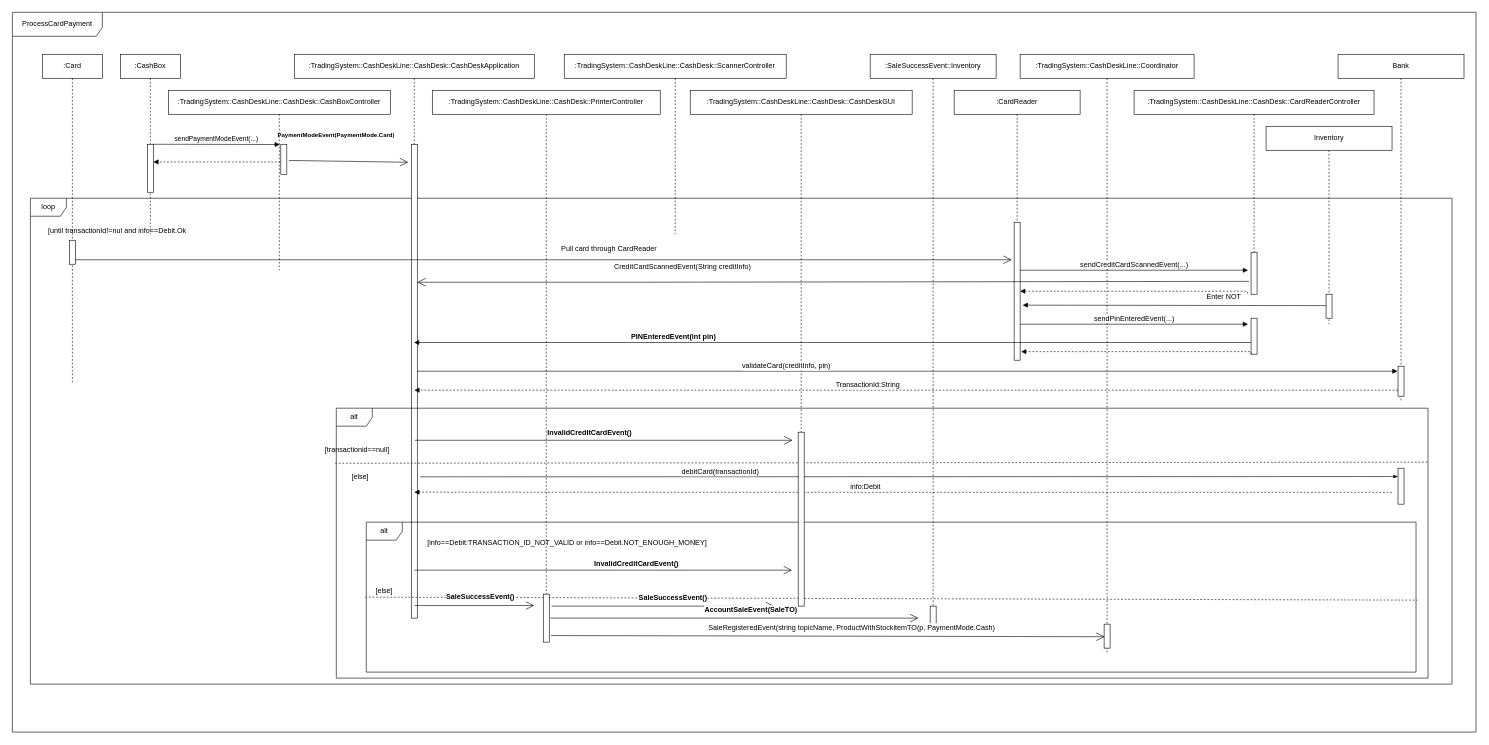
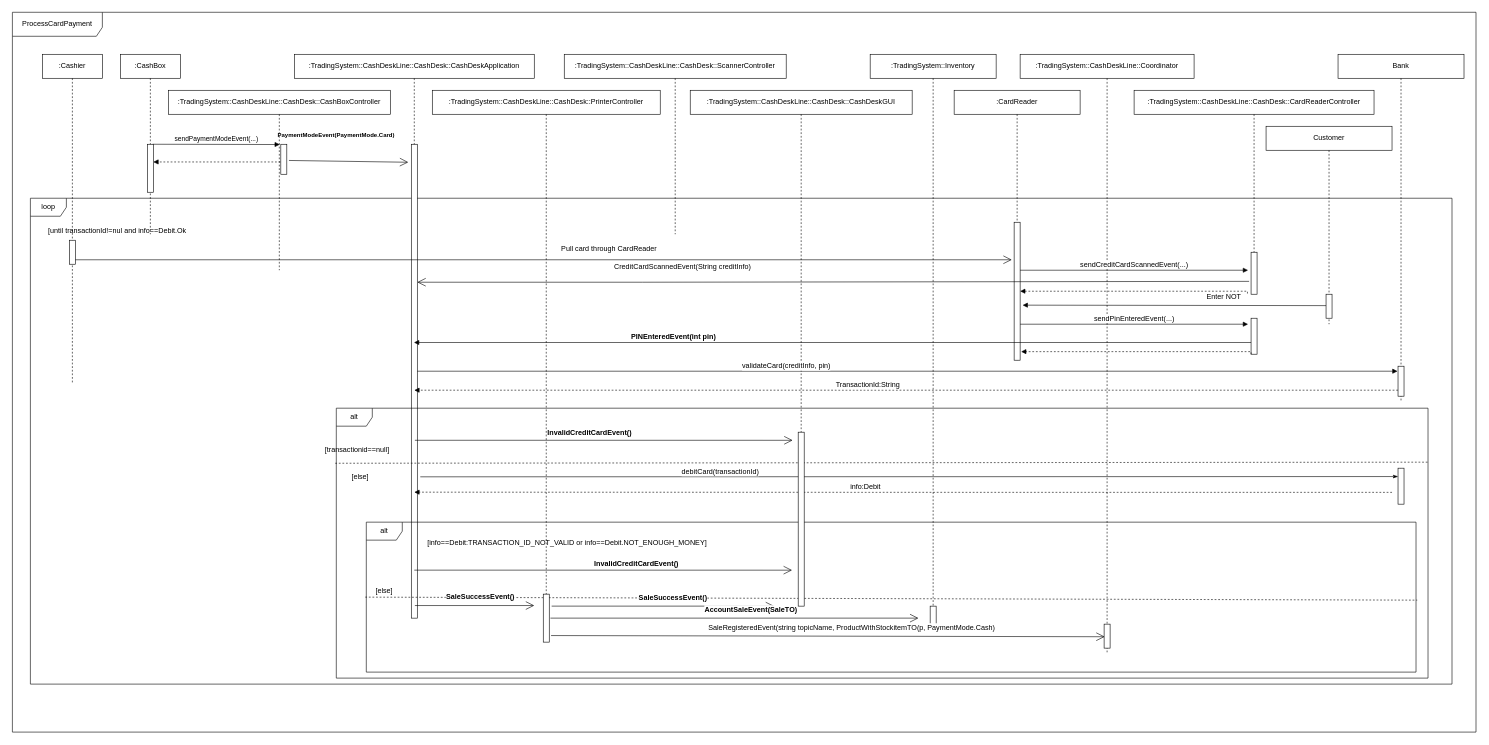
node ":Card": label ":Card" -> ":Cashier"
node ":SaleSuccessEvent::Inventory": label ":SaleSuccessEvent::Inventory" -> ":TradingSystem::Inventory"
node "Inventory": label "Inventory" -> "Customer"
